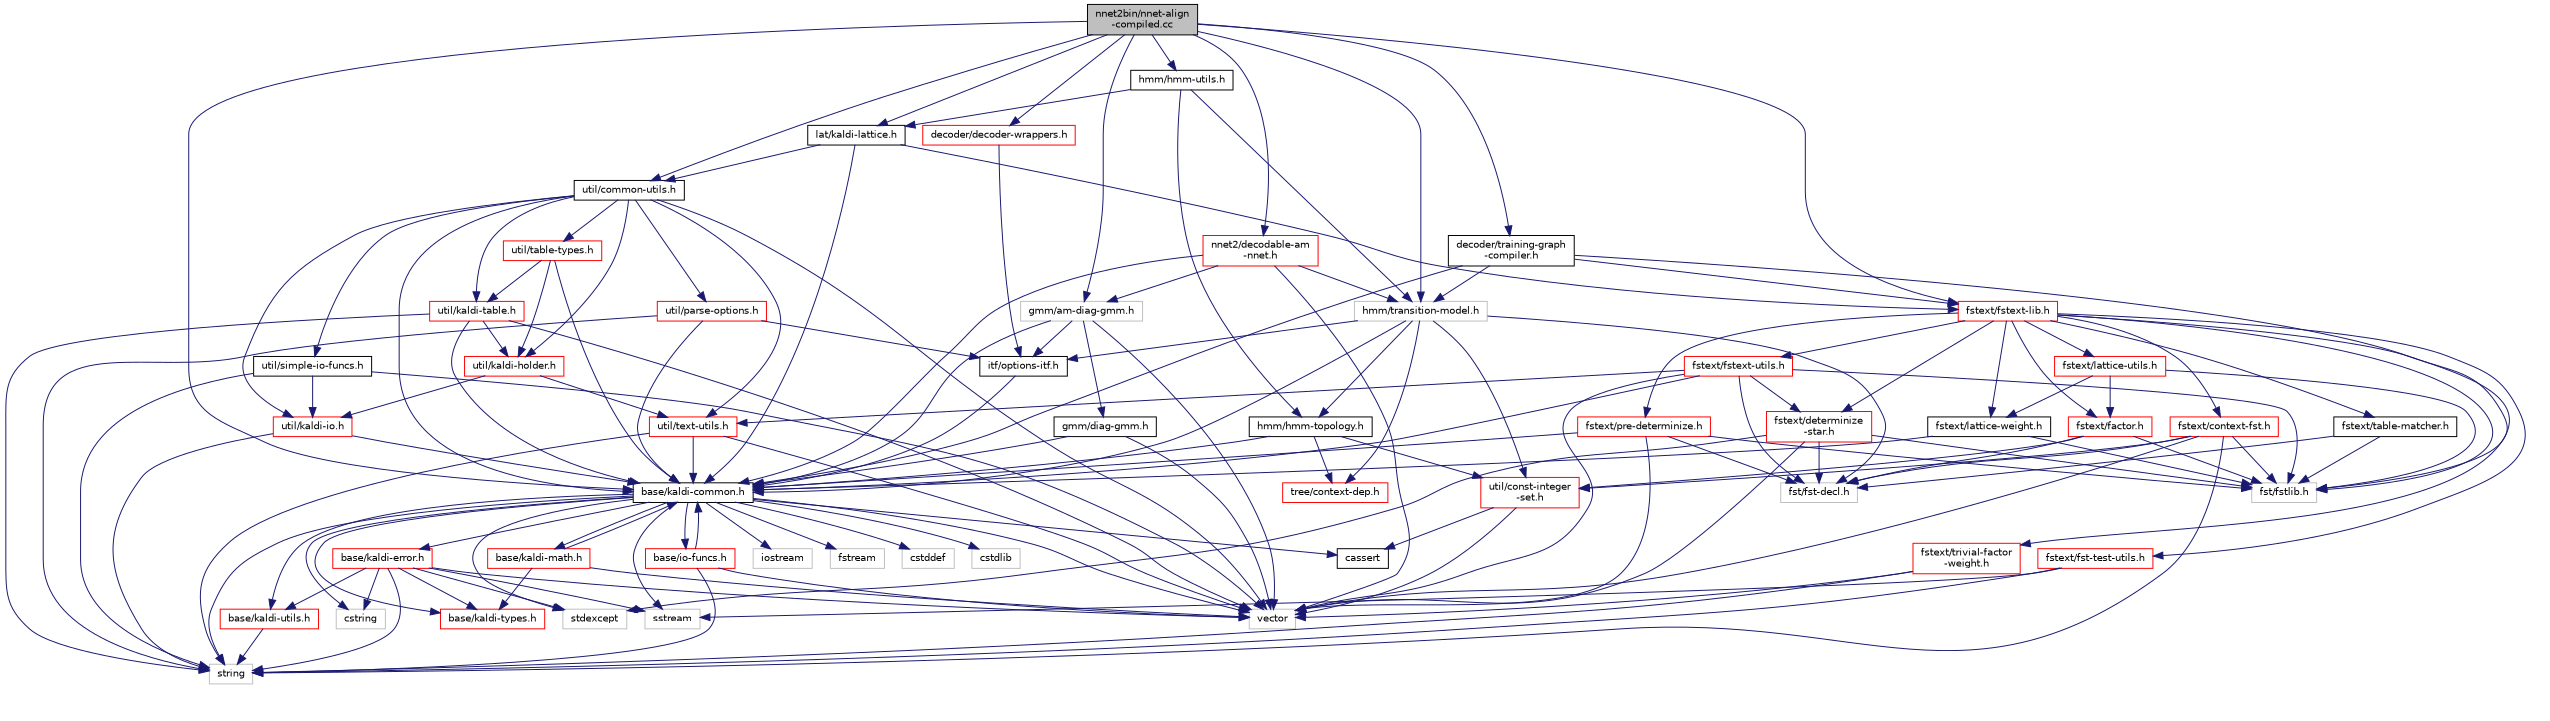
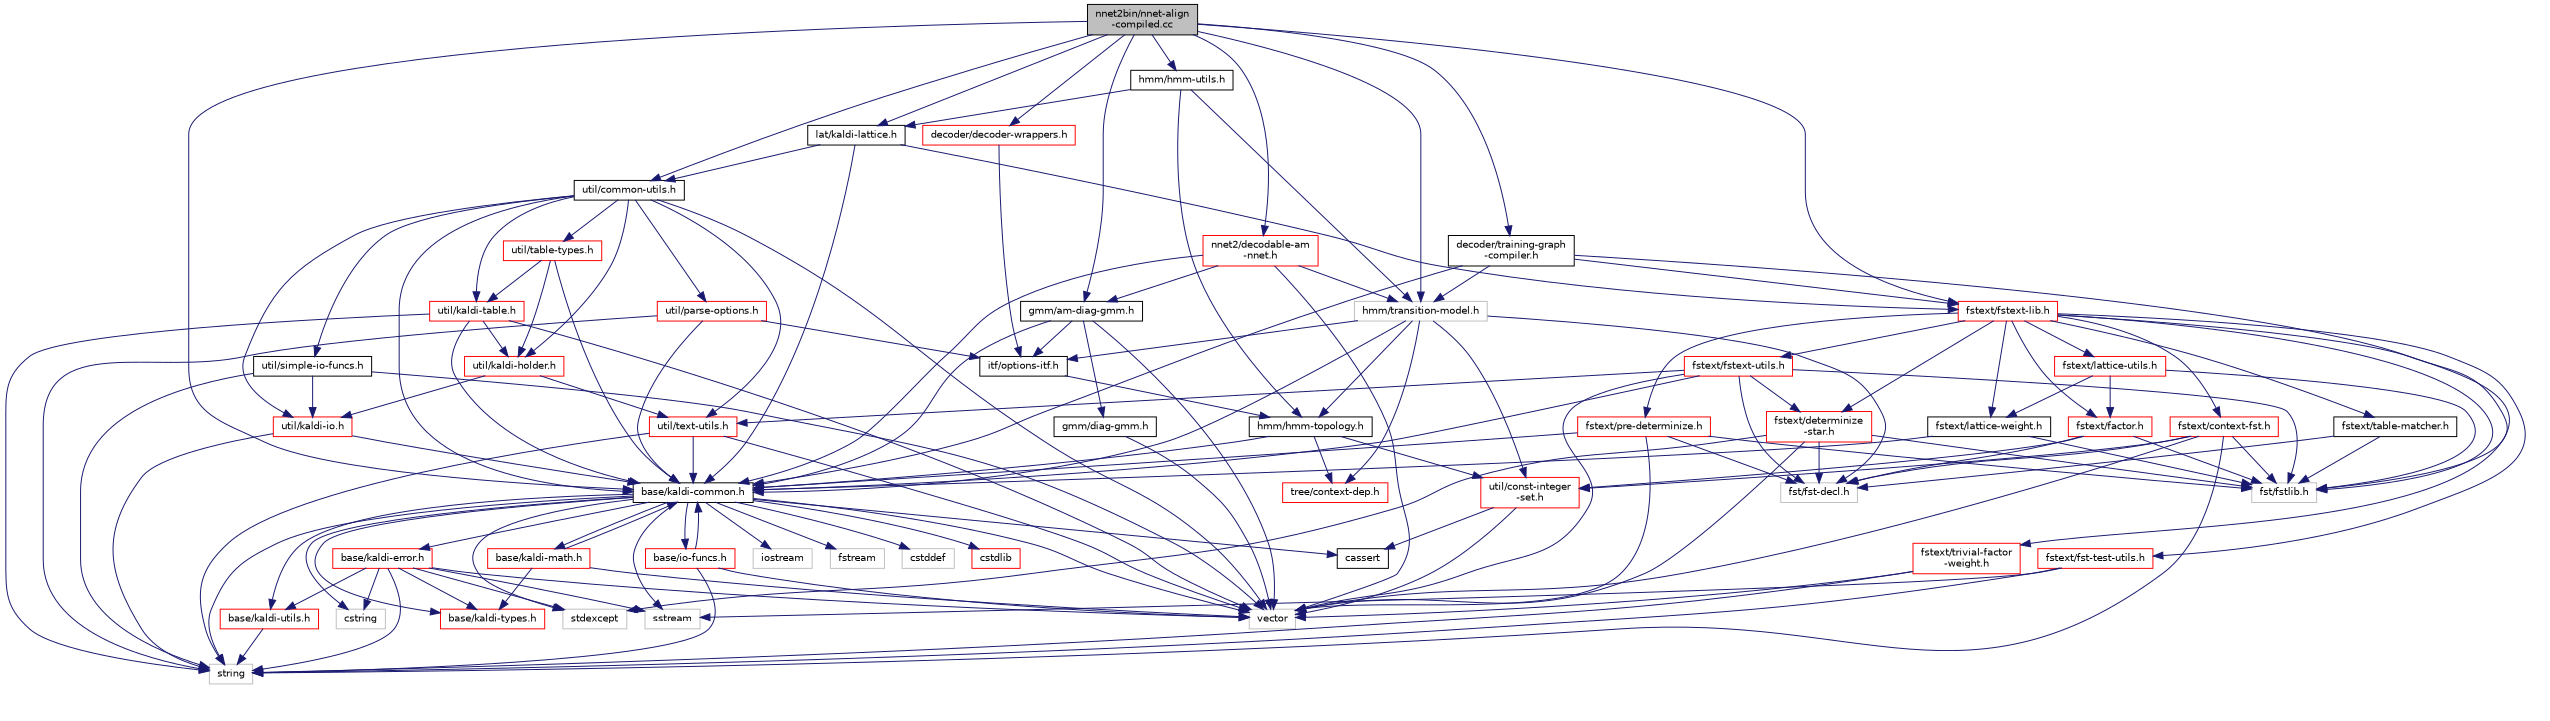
node "gmm/am-diag-gmm.h": color grey75 -> black
edge "itf/options-itf.h" -> "base/kaldi-common.h": now "itf/options-itf.h" -> "hmm/hmm-topology.h"
edge "gmm/diag-gmm.h" -> "base/kaldi-common.h": removed
node "cstdlib": color grey75 -> red
